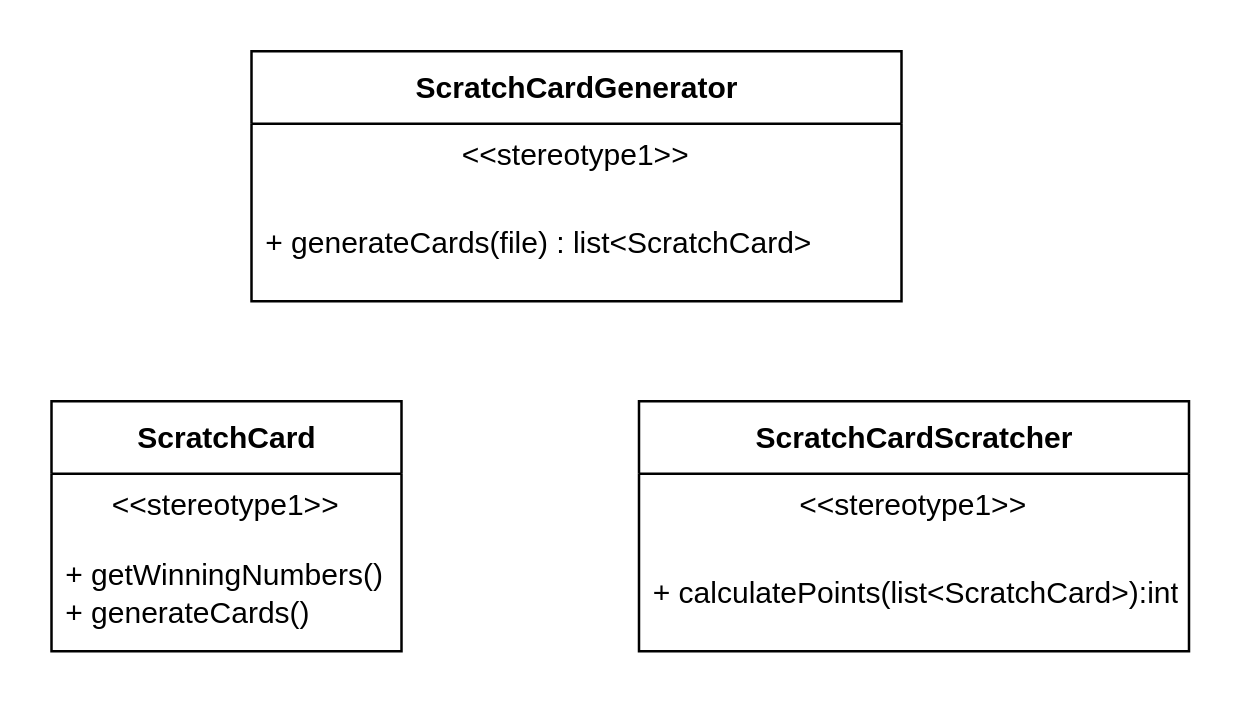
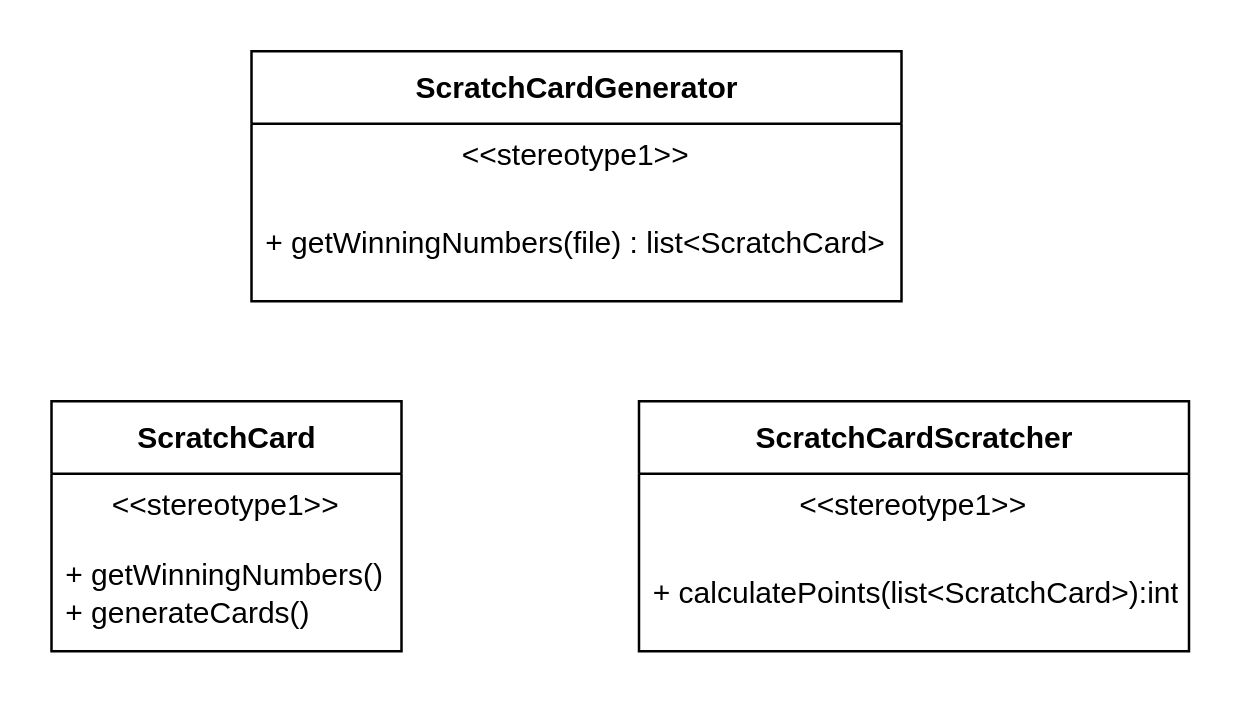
node "+ generateCards(file) : list<ScratchCard>": label "+ generateCards(file) : list<ScratchCard>" -> "+ getWinningNumbers(file) : list<ScratchCard>"
